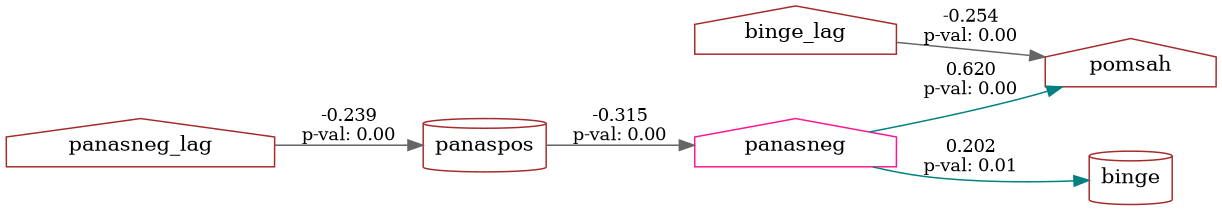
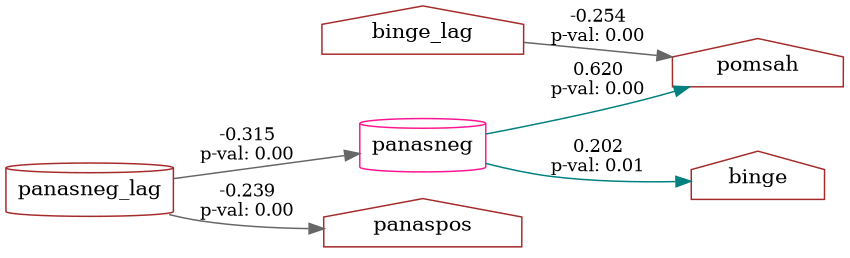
node "panasneg_lag": shape house -> cylinder
node "panaspos": shape cylinder -> house
edge "panaspos" -> "panasneg": now "panasneg_lag" -> "panasneg"
node "panasneg": shape house -> cylinder
node "binge": shape cylinder -> house
